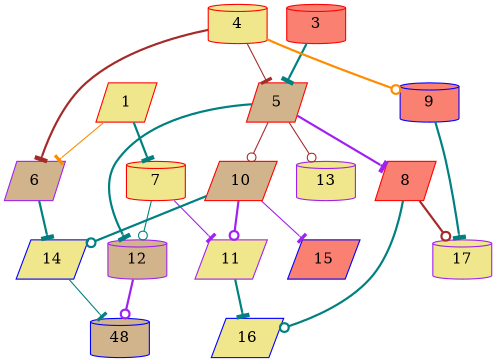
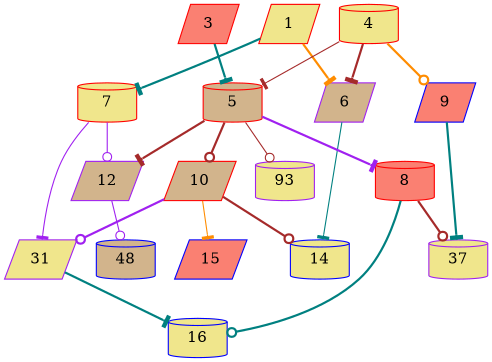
node "3": shape cylinder -> parallelogram
node "5": shape parallelogram -> cylinder
node "9": shape cylinder -> parallelogram
edge "5" -> "12": color teal -> brown
edge "5" -> "10": style solid -> bold
edge "1" -> "6": style solid -> bold
node "13": label "13" -> "93"
node "8": shape parallelogram -> cylinder
edge "7" -> "12": color teal -> purple
edge "10" -> "14": color teal -> brown
edge "6" -> "14": style bold -> solid
edge "10" -> "15": color purple -> darkorange
node "14": shape parallelogram -> cylinder
node "12": shape cylinder -> parallelogram
node "11": label "11" -> "31"
node "17": label "17" -> "37"
edge "12" -> "48": style bold -> solid
edge "14" -> "48": removed
node "16": shape parallelogram -> cylinder
